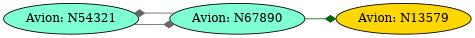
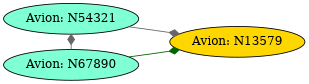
edge "Avion: N54321" -> "Avion: N67890": now "Avion: N54321" -> "Avion: N13579"
